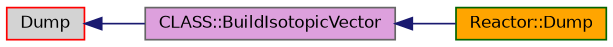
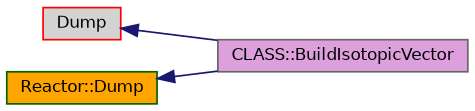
edge "Reactor::Dump" -> "CLASS::BuildIsotopicVector": reversed
